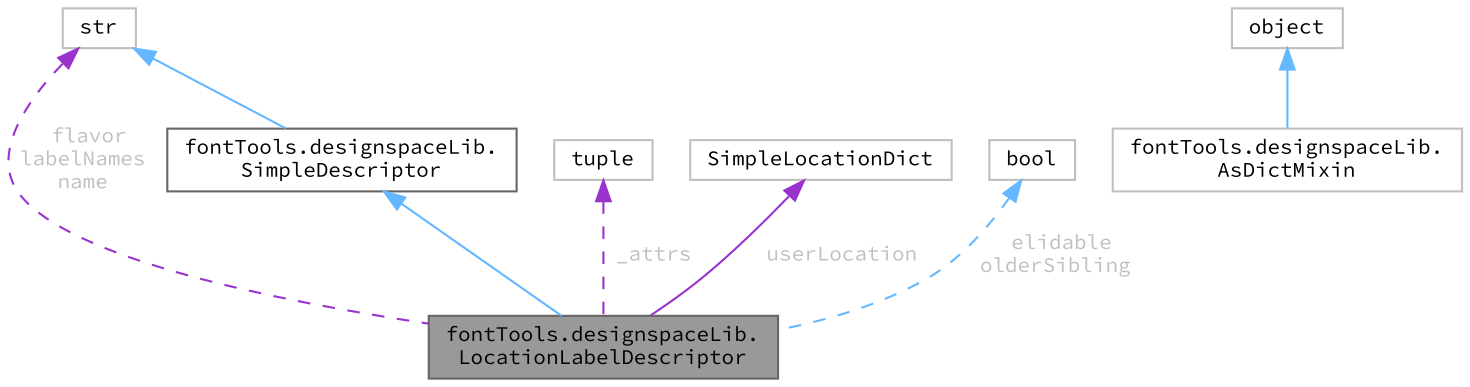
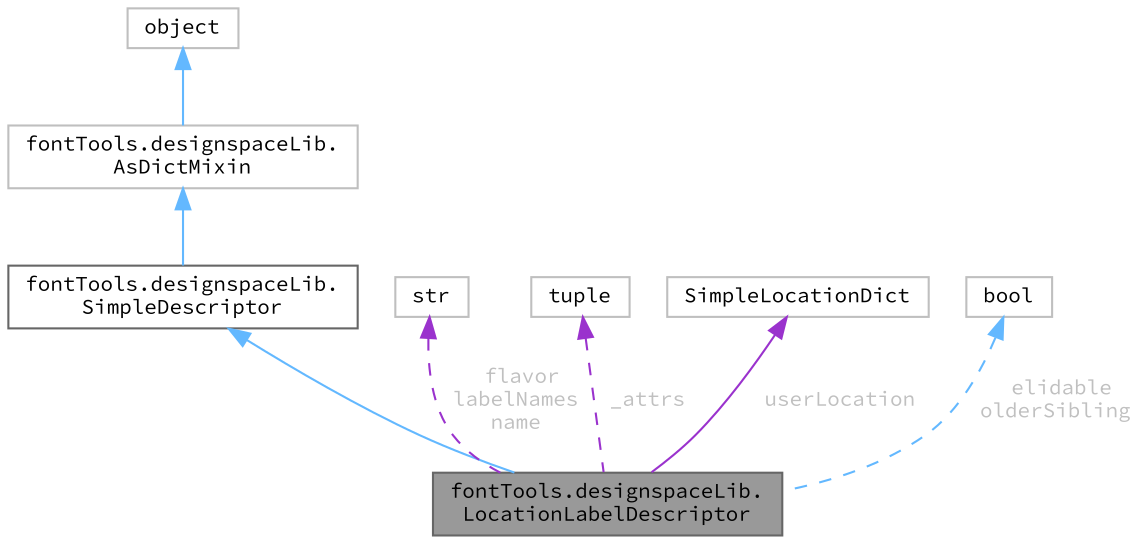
edge "fontTools.designspaceLib. SimpleDescriptor" -> "str": now "fontTools.designspaceLib. SimpleDescriptor" -> "fontTools.designspaceLib. AsDictMixin"
